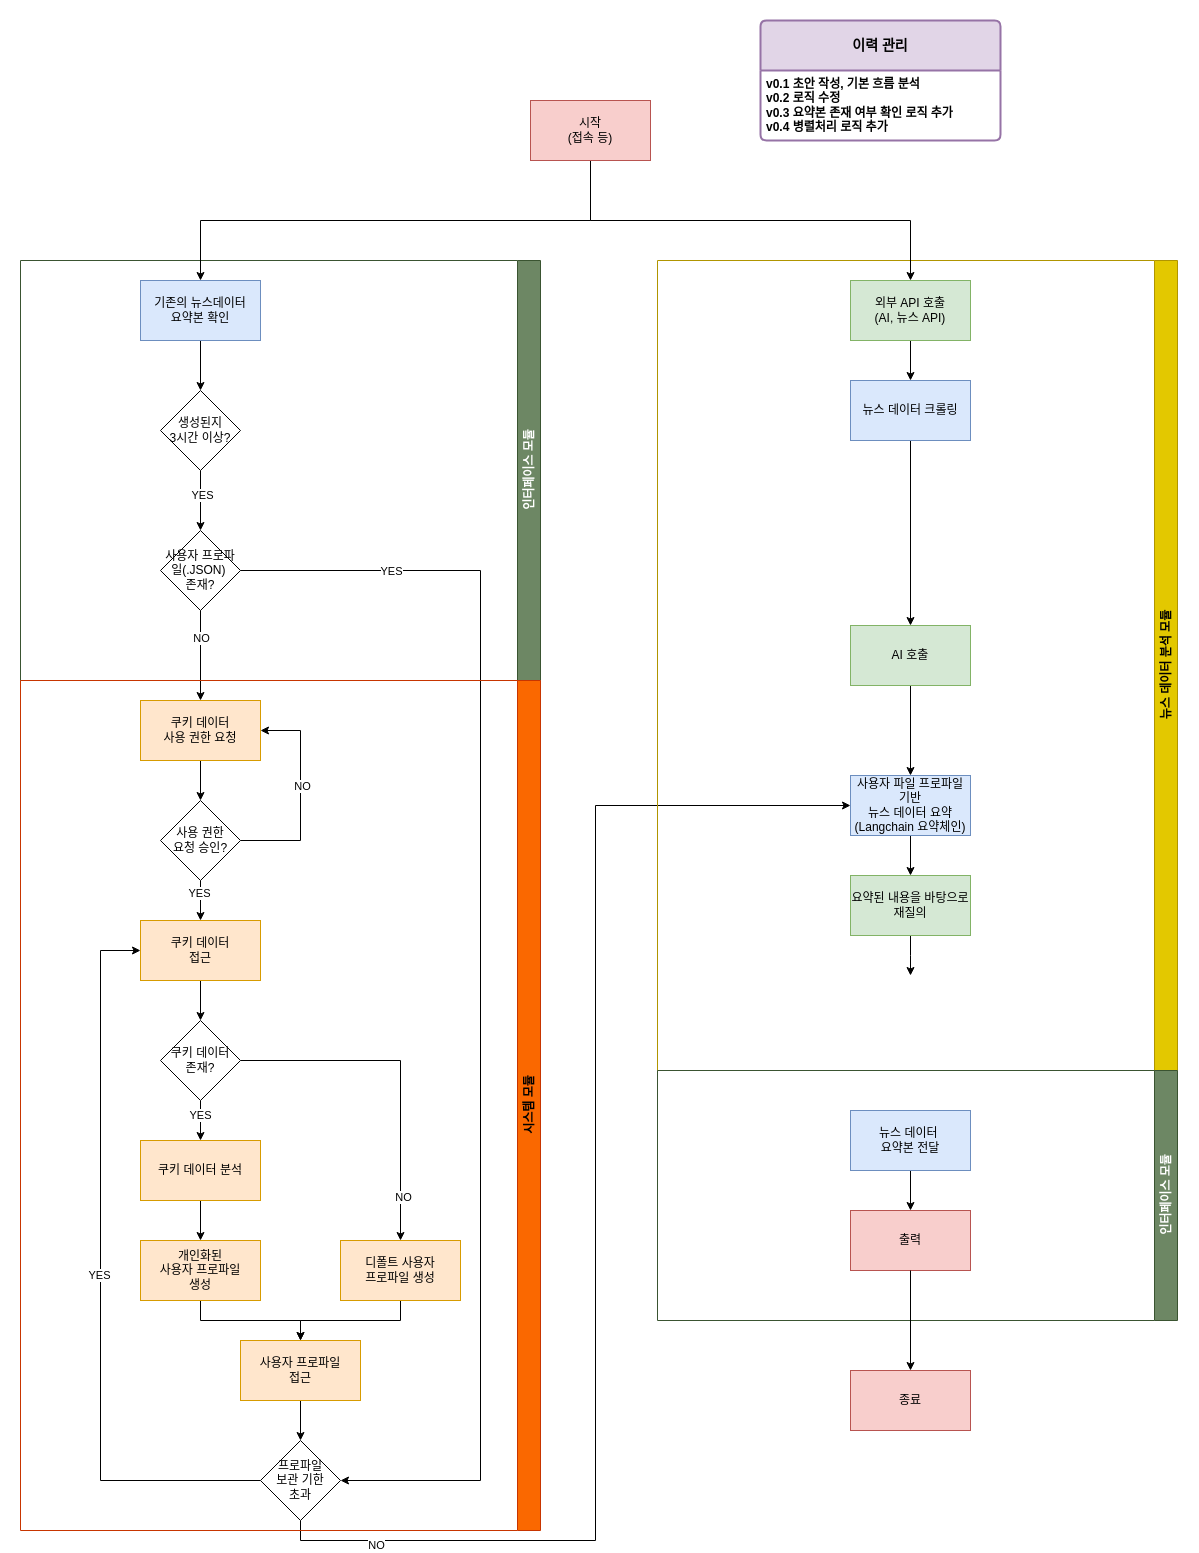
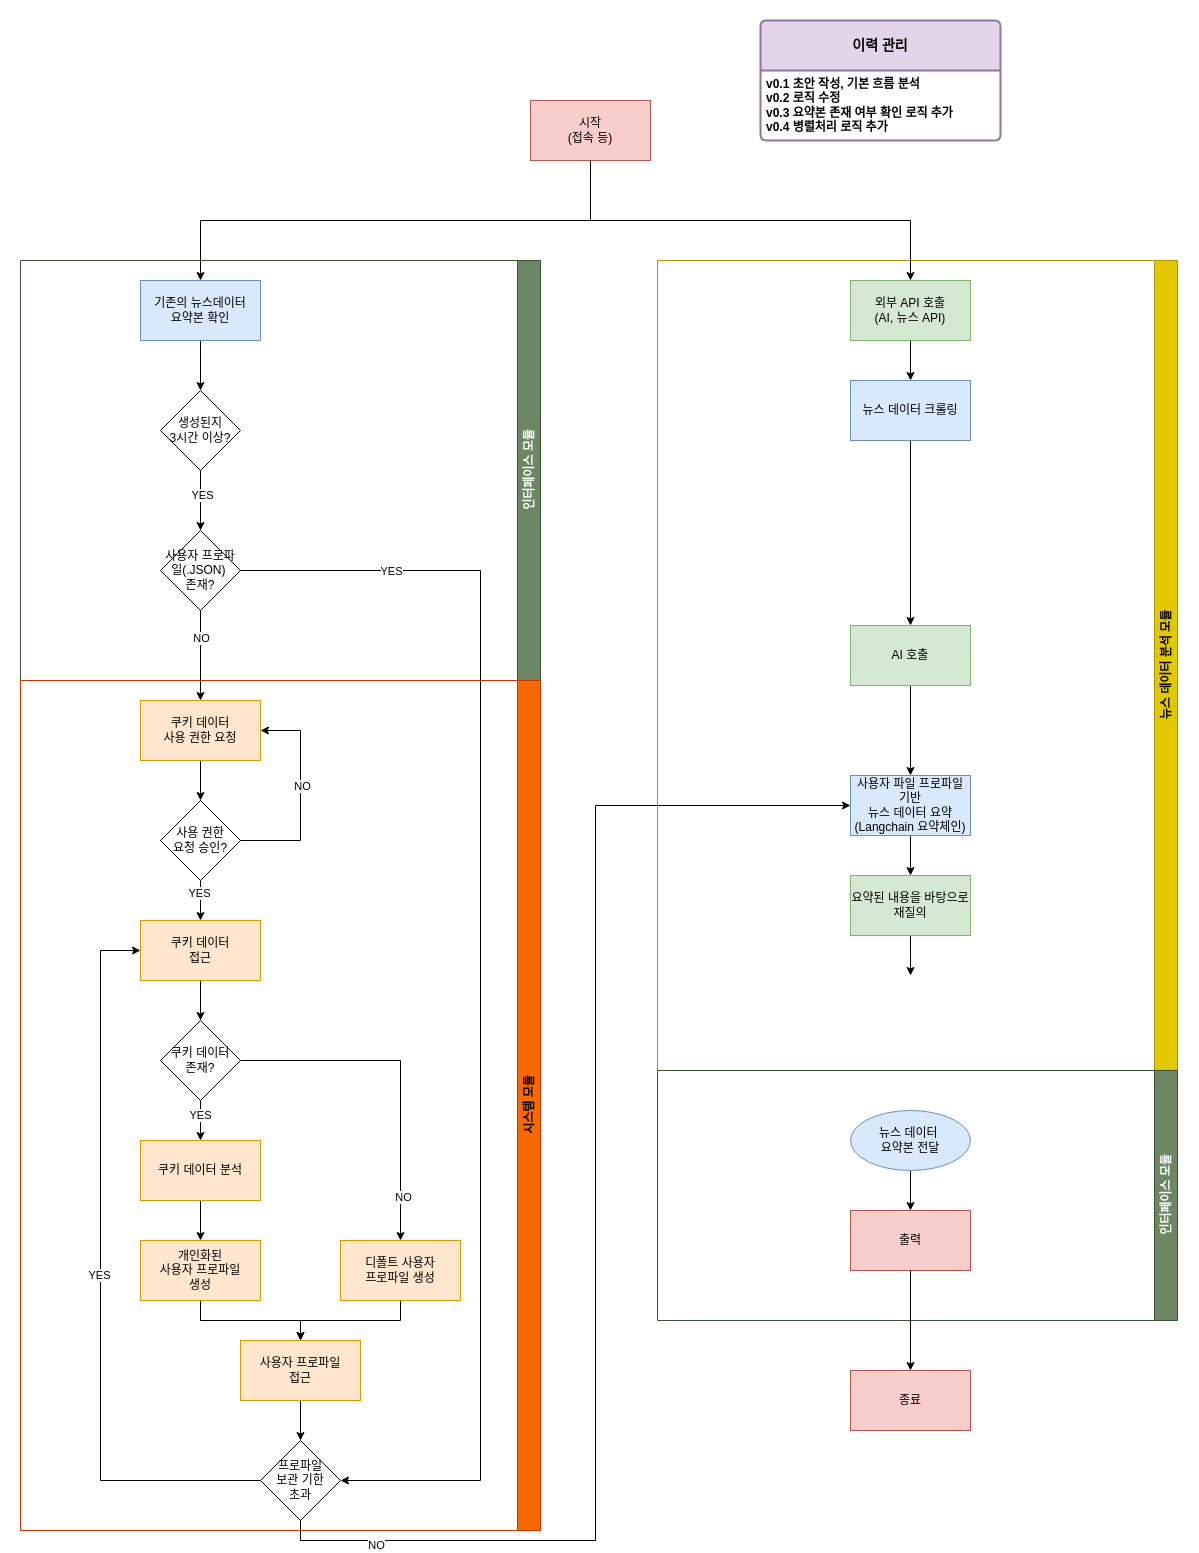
node "뉴스 데이터 요약본 전달": shape rectangle -> ellipse
